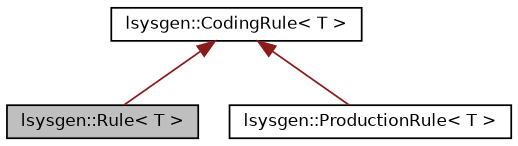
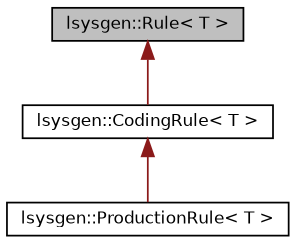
edge "lsysgen::Rule< T >" -> "lsysgen::CodingRule< T >": reversed
